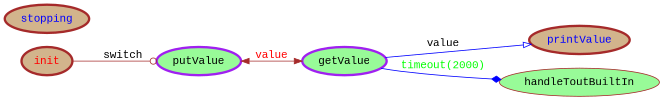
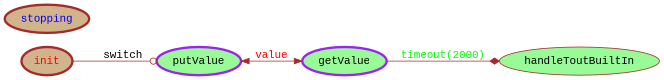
node "printValue": removed
edge "getValue" -> "handleToutBuiltIn": color blue -> brown
